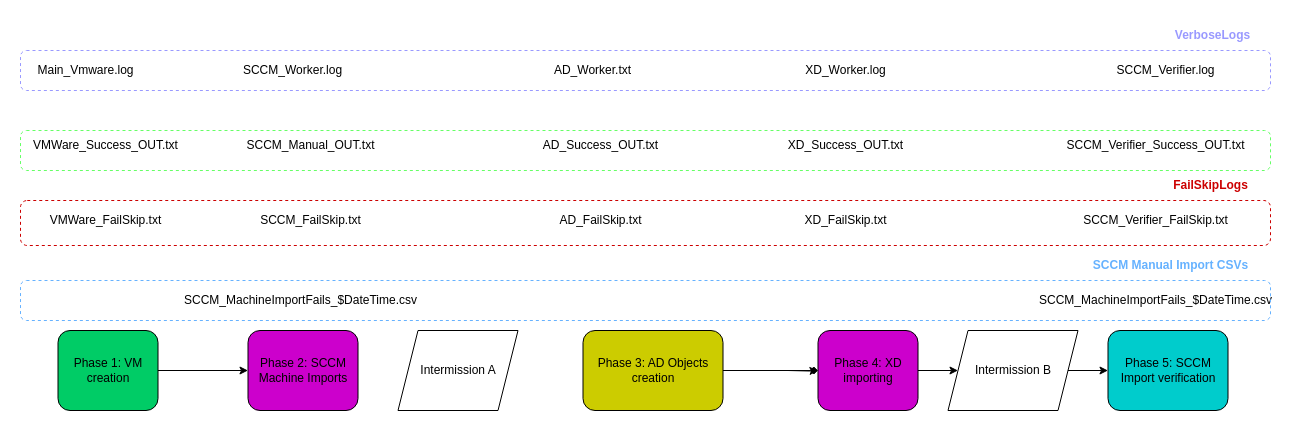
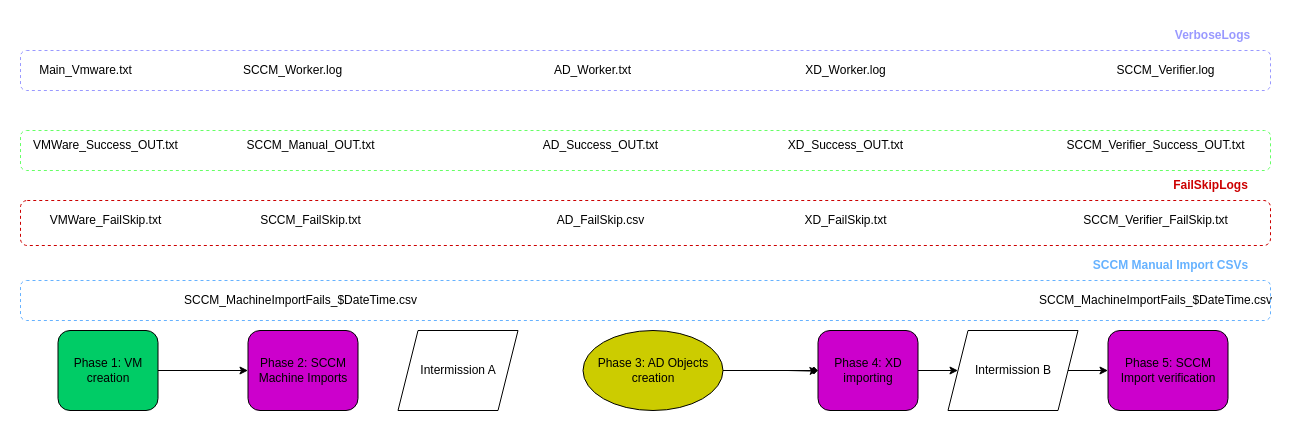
node "Main_Vmware.log": label "Main_Vmware.log" -> "Main_Vmware.txt"
node "AD_FailSkip.txt": label "AD_FailSkip.txt" -> "AD_FailSkip.csv"
node "Phase 3: AD Objects creation": shape rounded rectangle -> ellipse
node "Phase 5: SCCM Import verification": fillcolor #00cccc -> #cc00cc
